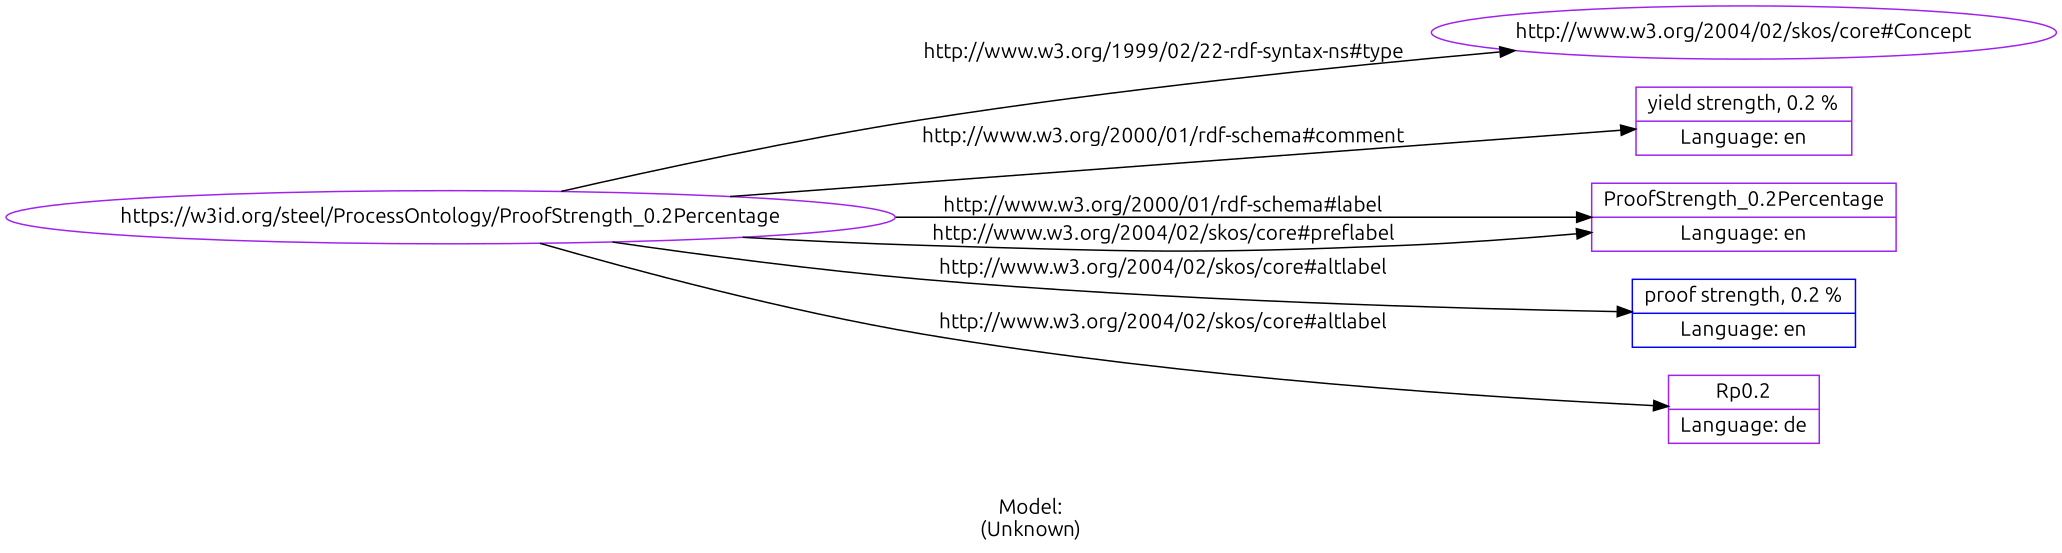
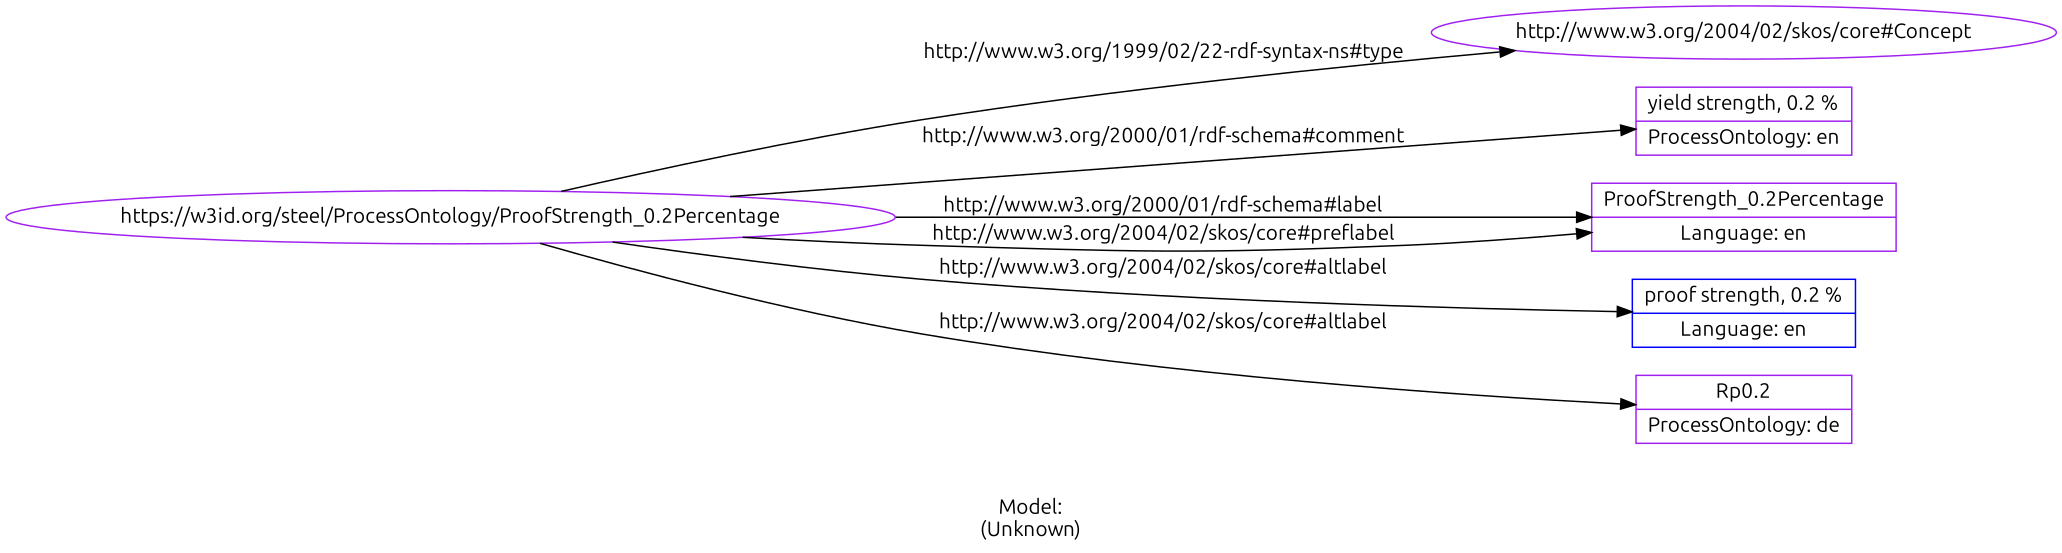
node "yield strength, 0.2 %": text "Language: en" -> "ProcessOntology: en"
node "Rp0.2": text "Language: de" -> "ProcessOntology: de"
